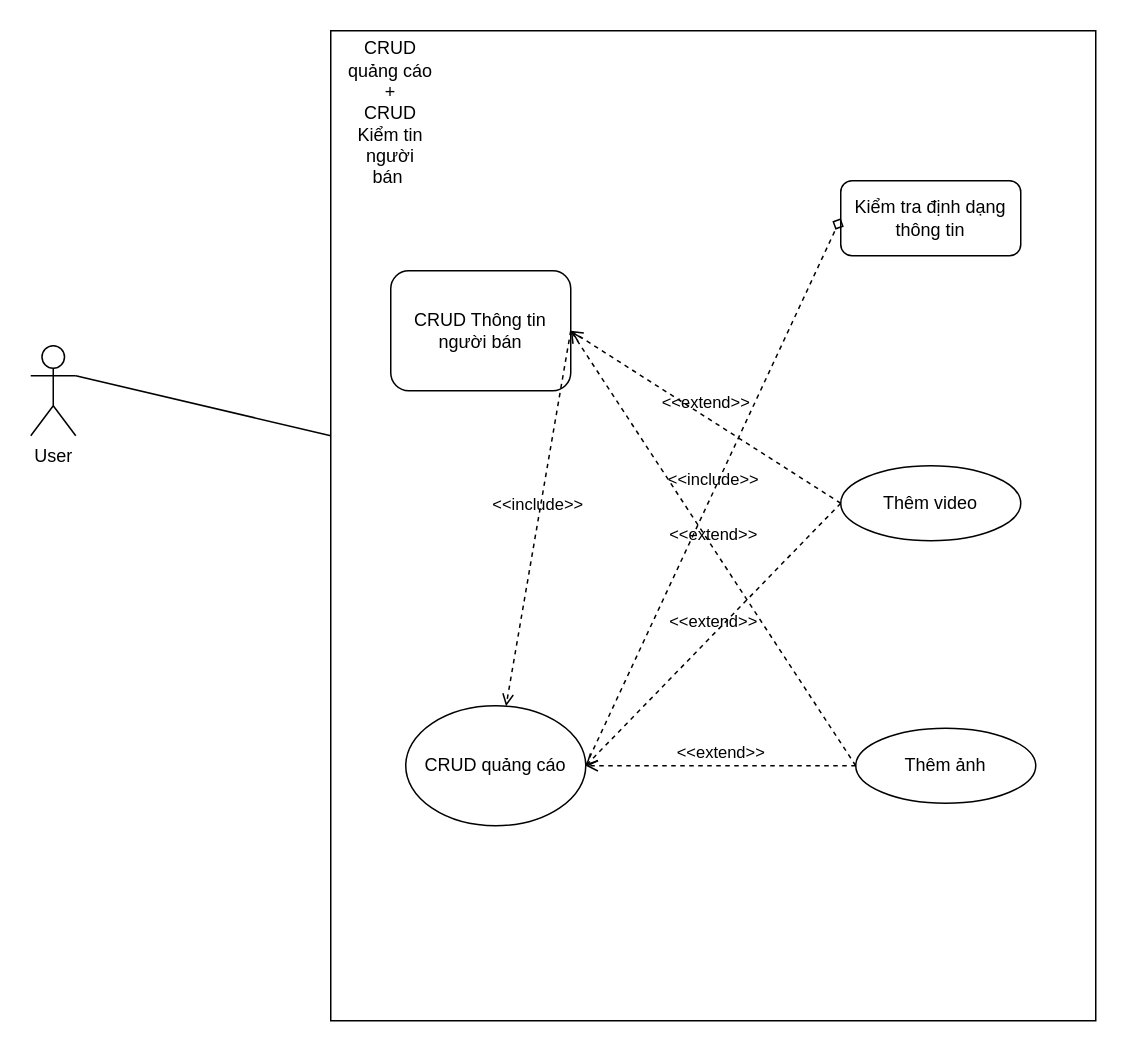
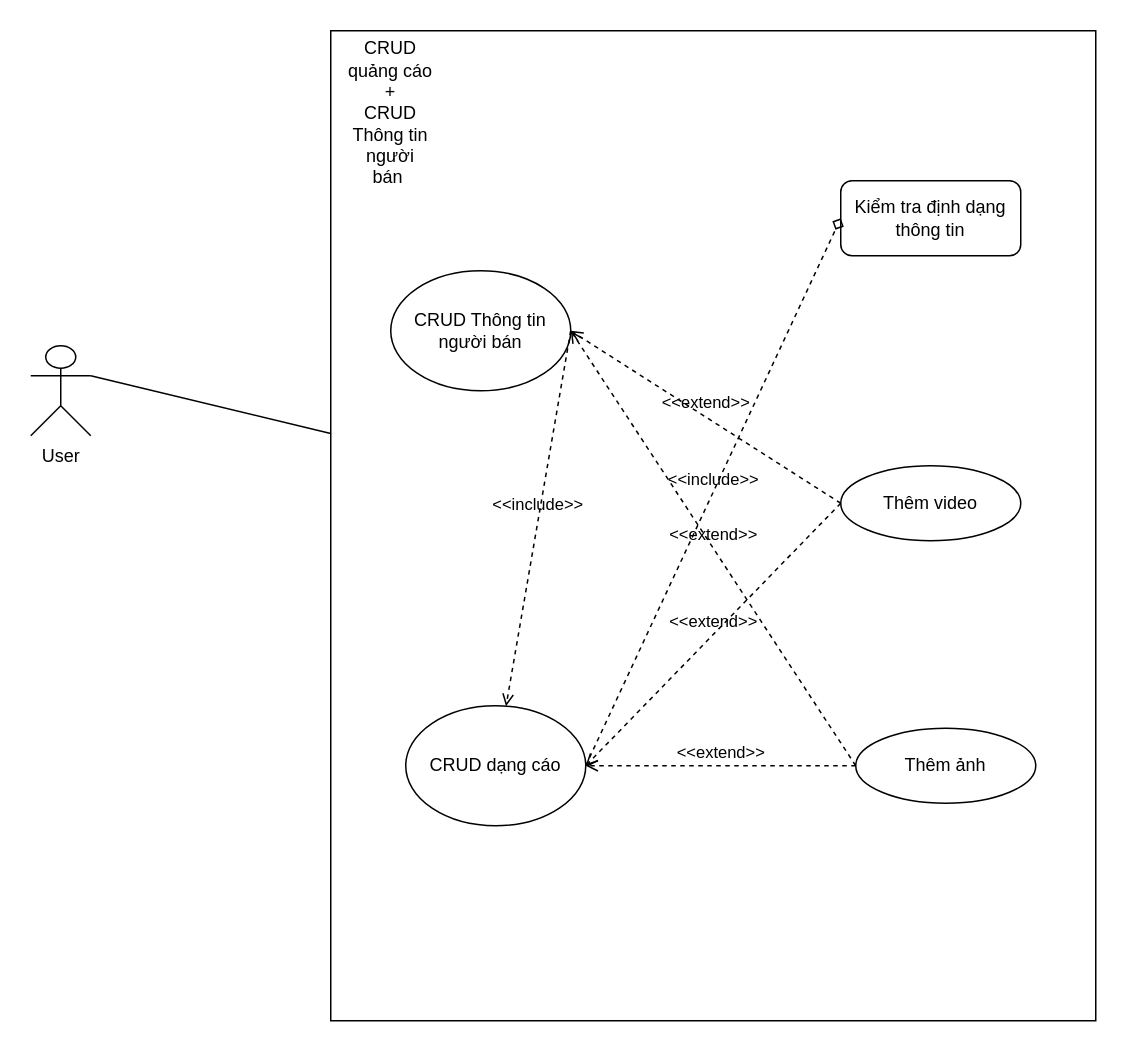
node "CRUD quảng cáo + CRUD Kiểm tin người bán": label "CRUD quảng cáo + CRUD Kiểm tin người bán" -> "CRUD quảng cáo + CRUD Thông tin người bán"
node "CRUD Thông tin người bán": shape rounded rectangle -> ellipse
node "User": size 45x90 -> 60x90
node "CRUD quảng cáo": label "CRUD quảng cáo" -> "CRUD dạng cáo"
